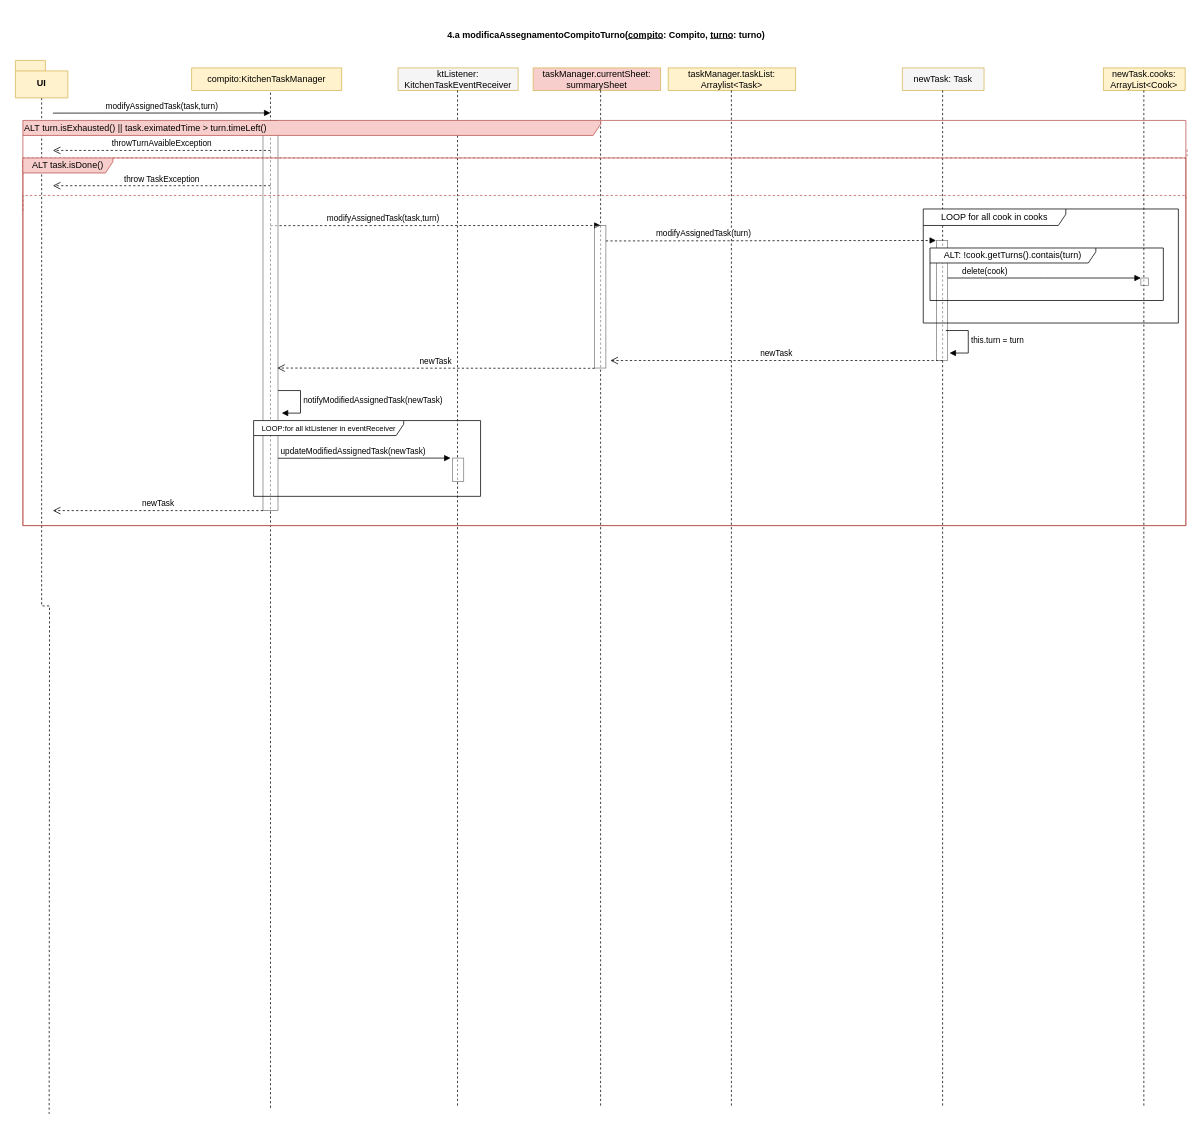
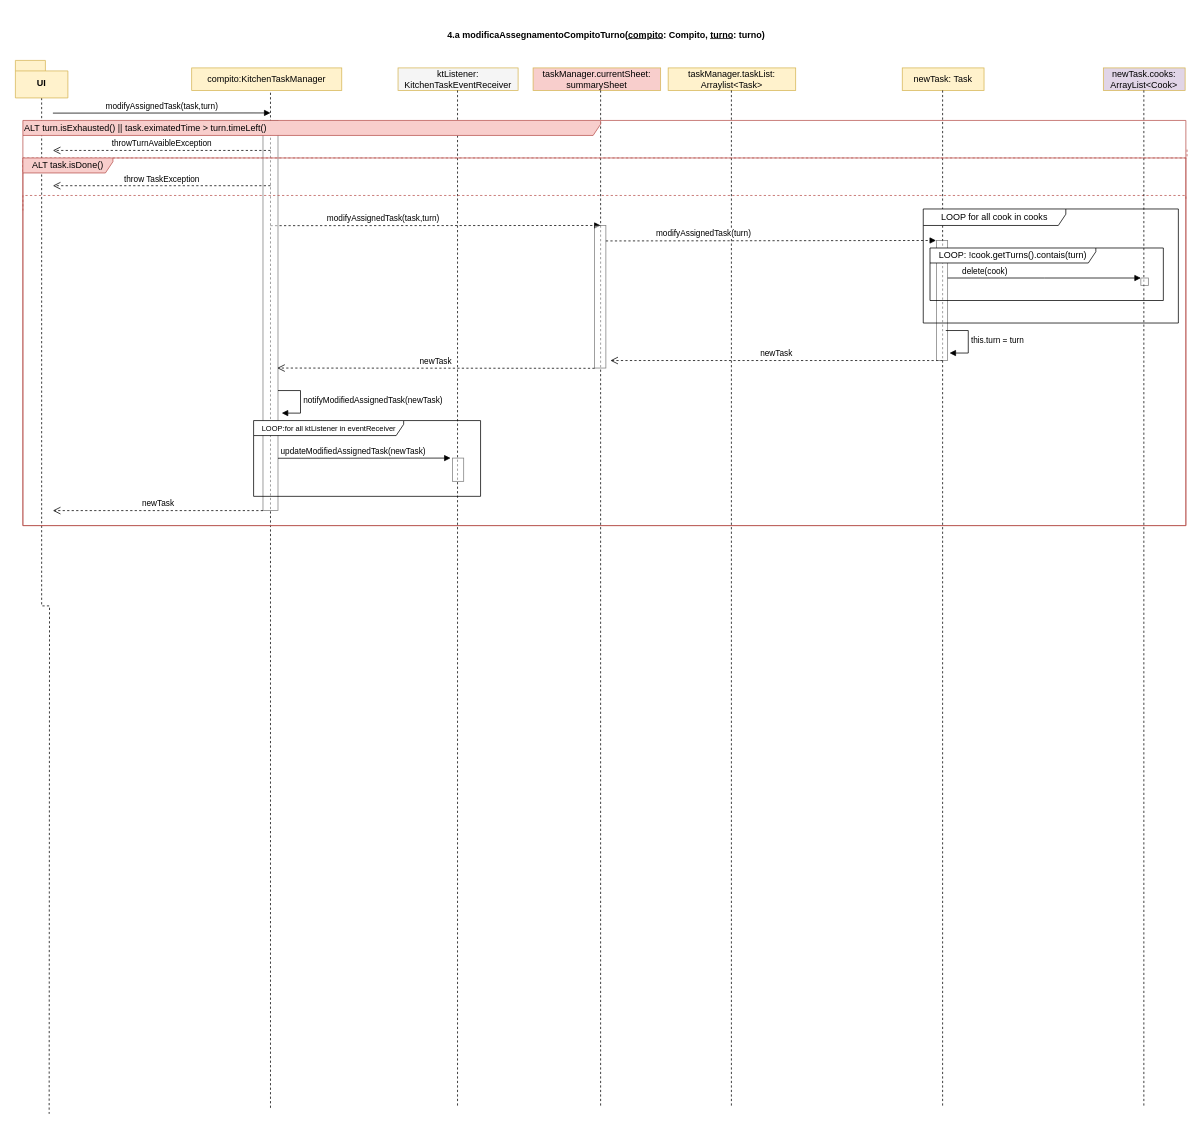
node "newTask: Task": fillcolor #f5f5f5 -> #fff2cc
node "newTask.cooks: ArrayList<Cook>": fillcolor #fff2cc -> #e1d5e7
node "ALT: !cook.getTurns().contais(turn)": label "ALT: !cook.getTurns().contais(turn)" -> "LOOP: !cook.getTurns().contais(turn)"
